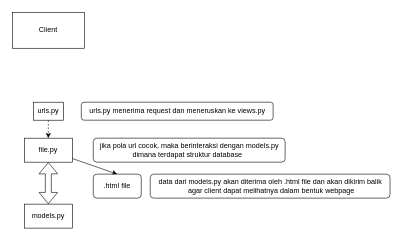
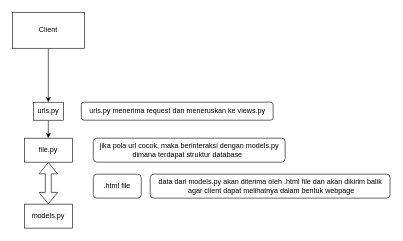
edge "Client" -> "urls.py": added
edge "urls.py" -> "file.py": style dashed -> solid
edge "file.py" -> ".html file": removed
